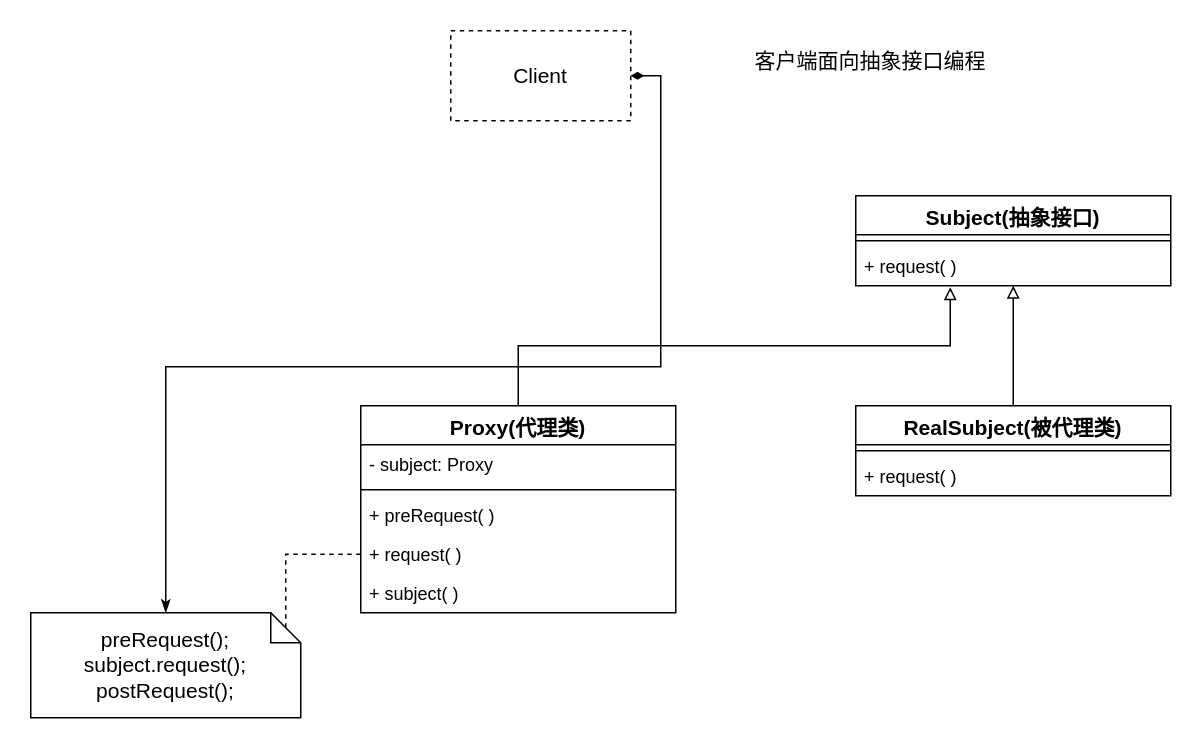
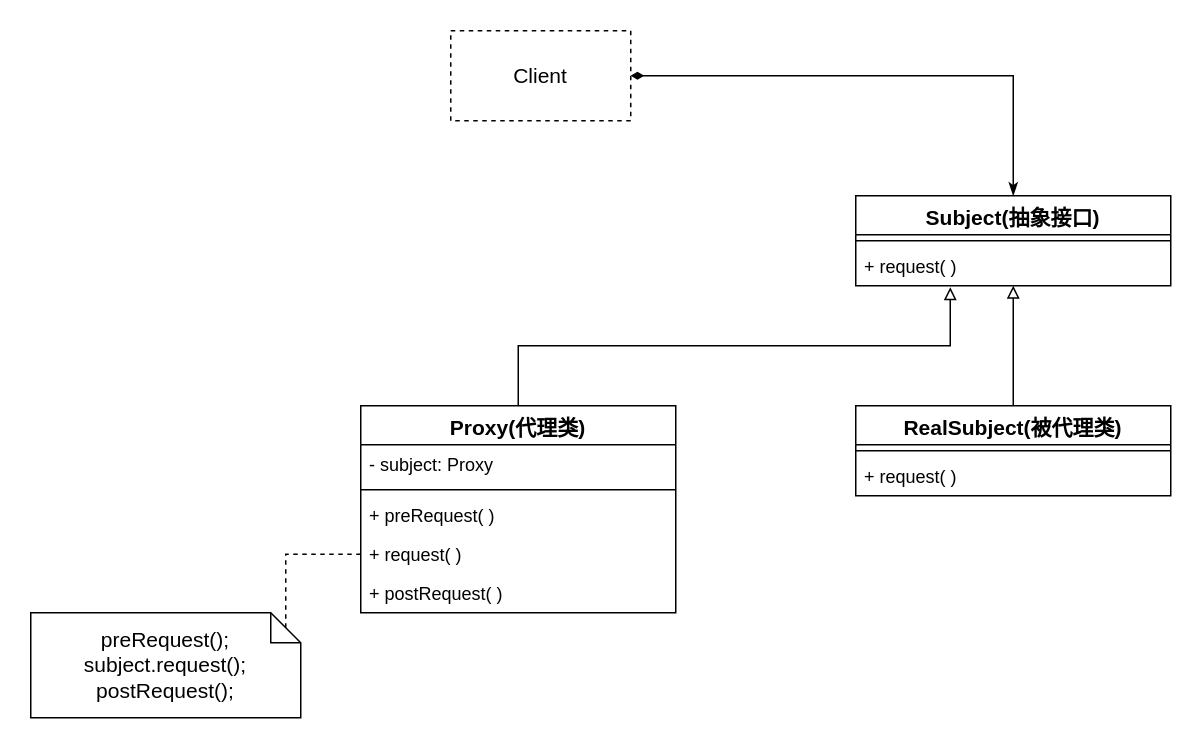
node "客户端面向抽象接口编程": removed
edge "Client" -- "preRequest(); subject.request(); postRequest();": now "Client" -- "Subject(抽象接口)"
node "+ subject( )": label "+ subject( )" -> "+ postRequest( )"
